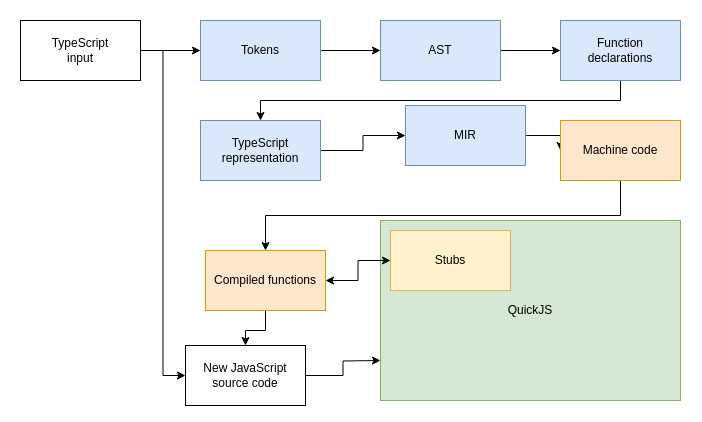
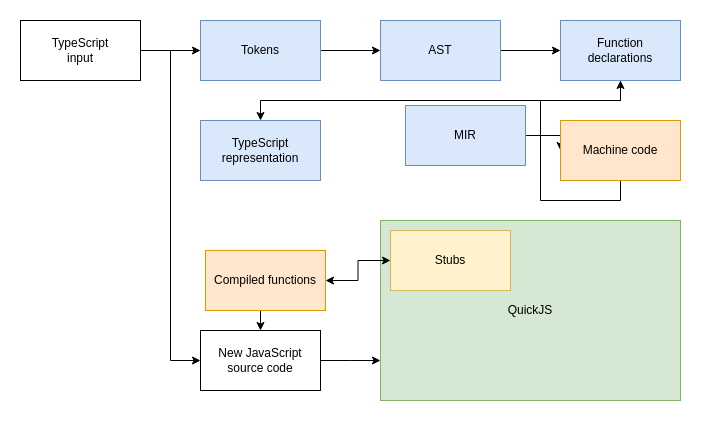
edge "TypeScript representation" -> "MIR": removed
edge "Machine code" -> "Compiled functions": now "Machine code" -> "Function declarations"
node "New JavaScript source code": moved (246, 376) -> (261, 361)
